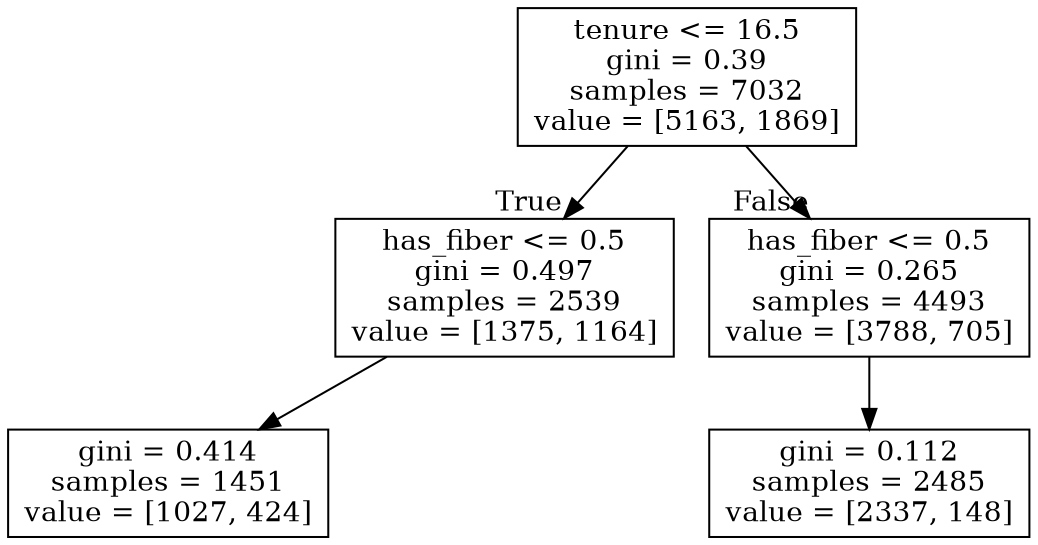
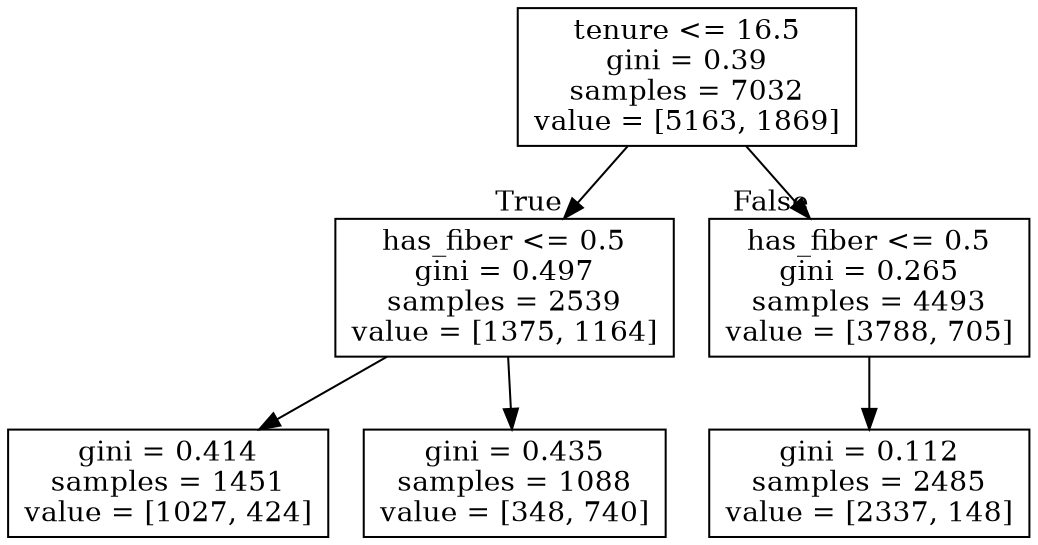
node "gini = 0.435 samples = 1088 value = [348, 740]": added
